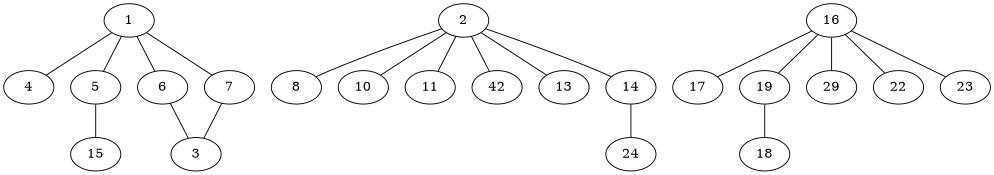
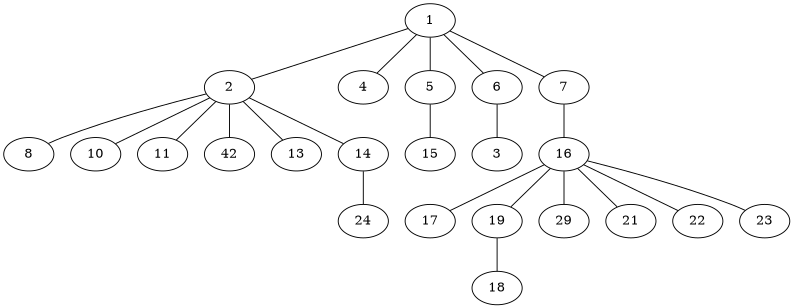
edge "1" -- "2": added
edge "7" -- "3": now "7" -- "16"
node "21": added
